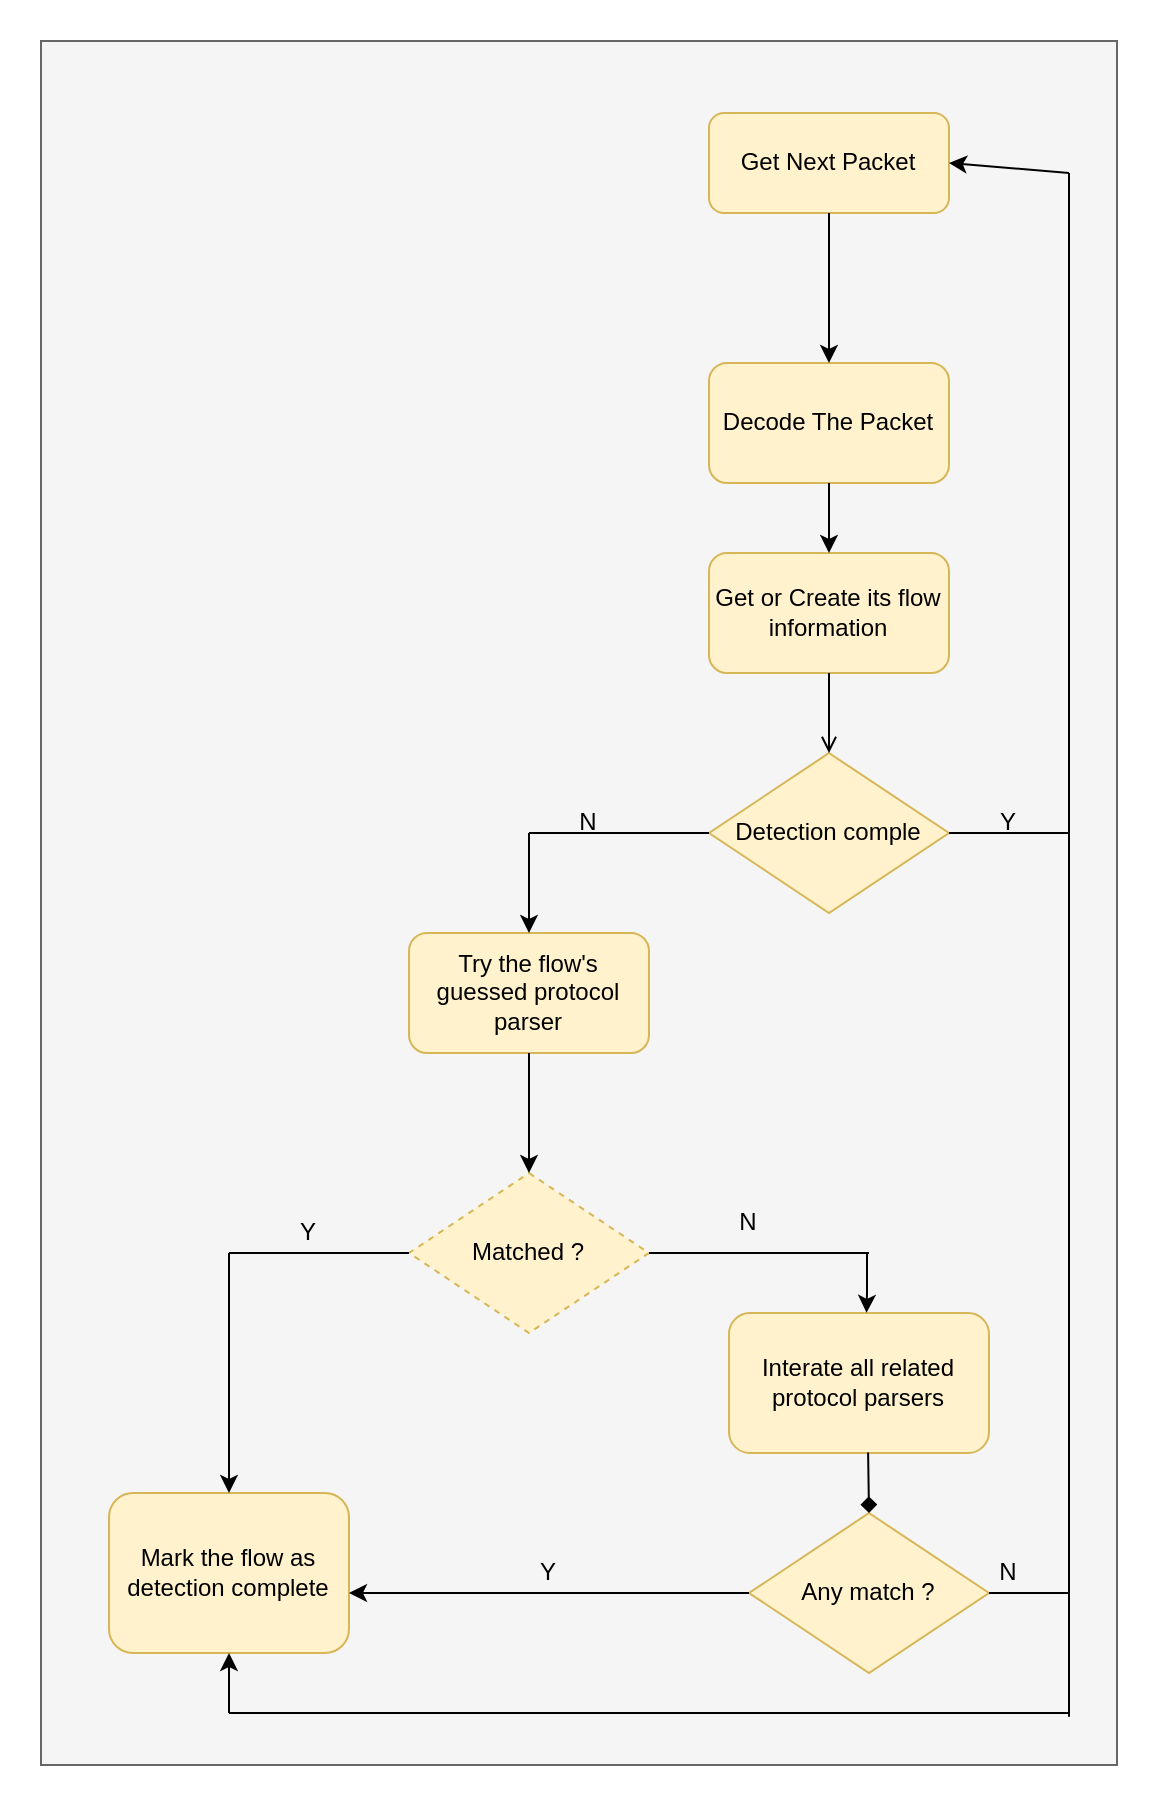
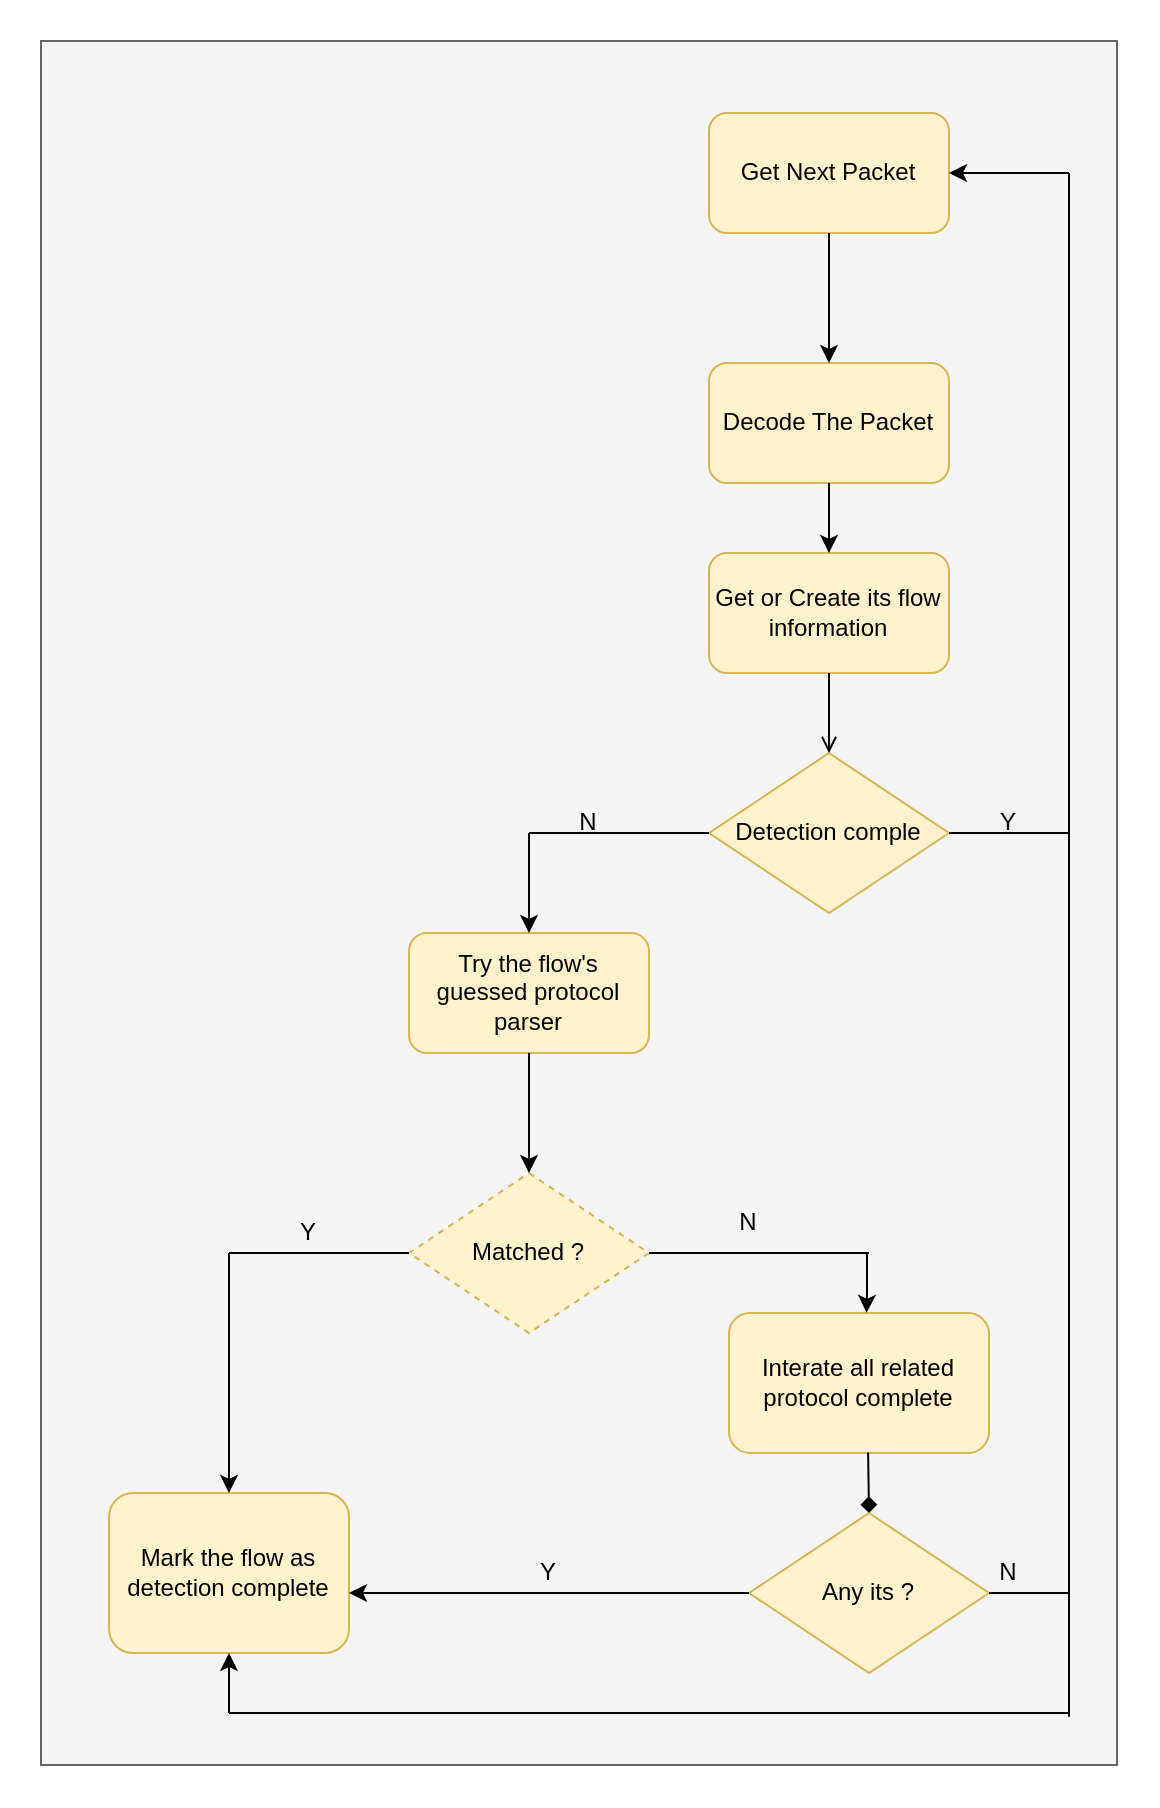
node "Get Next Packet": size 240x100 -> 240x120
node "Interate all related protocol parsers": label "Interate all related protocol parsers" -> "Interate all related protocol complete"
node "Any match ?": label "Any match ?" -> "Any its ?"
